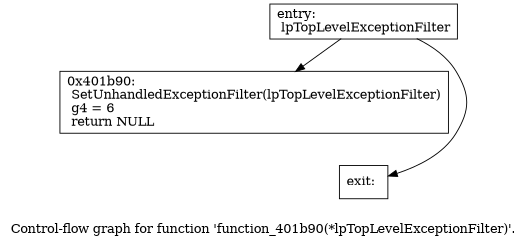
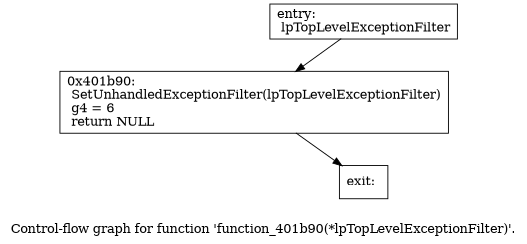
edge "entry:" -> "exit:": now "0x401b90:" -> "exit:"
